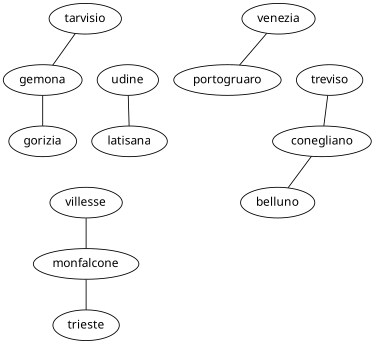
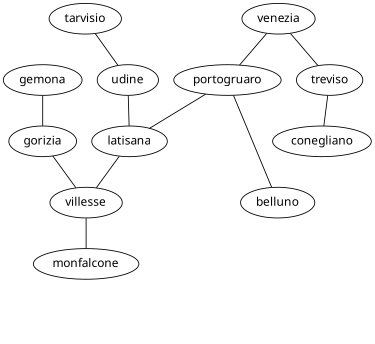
edge "tarvisio" -- "gemona": now "tarvisio" -- "udine"
edge "venezia" -- "treviso": added
edge "portogruaro" -- "latisana": added
edge "gorizia" -- "villesse": added
edge "latisana" -- "villesse": added
edge "conegliano" -- "belluno": now "portogruaro" -- "belluno"
node "trieste": removed
